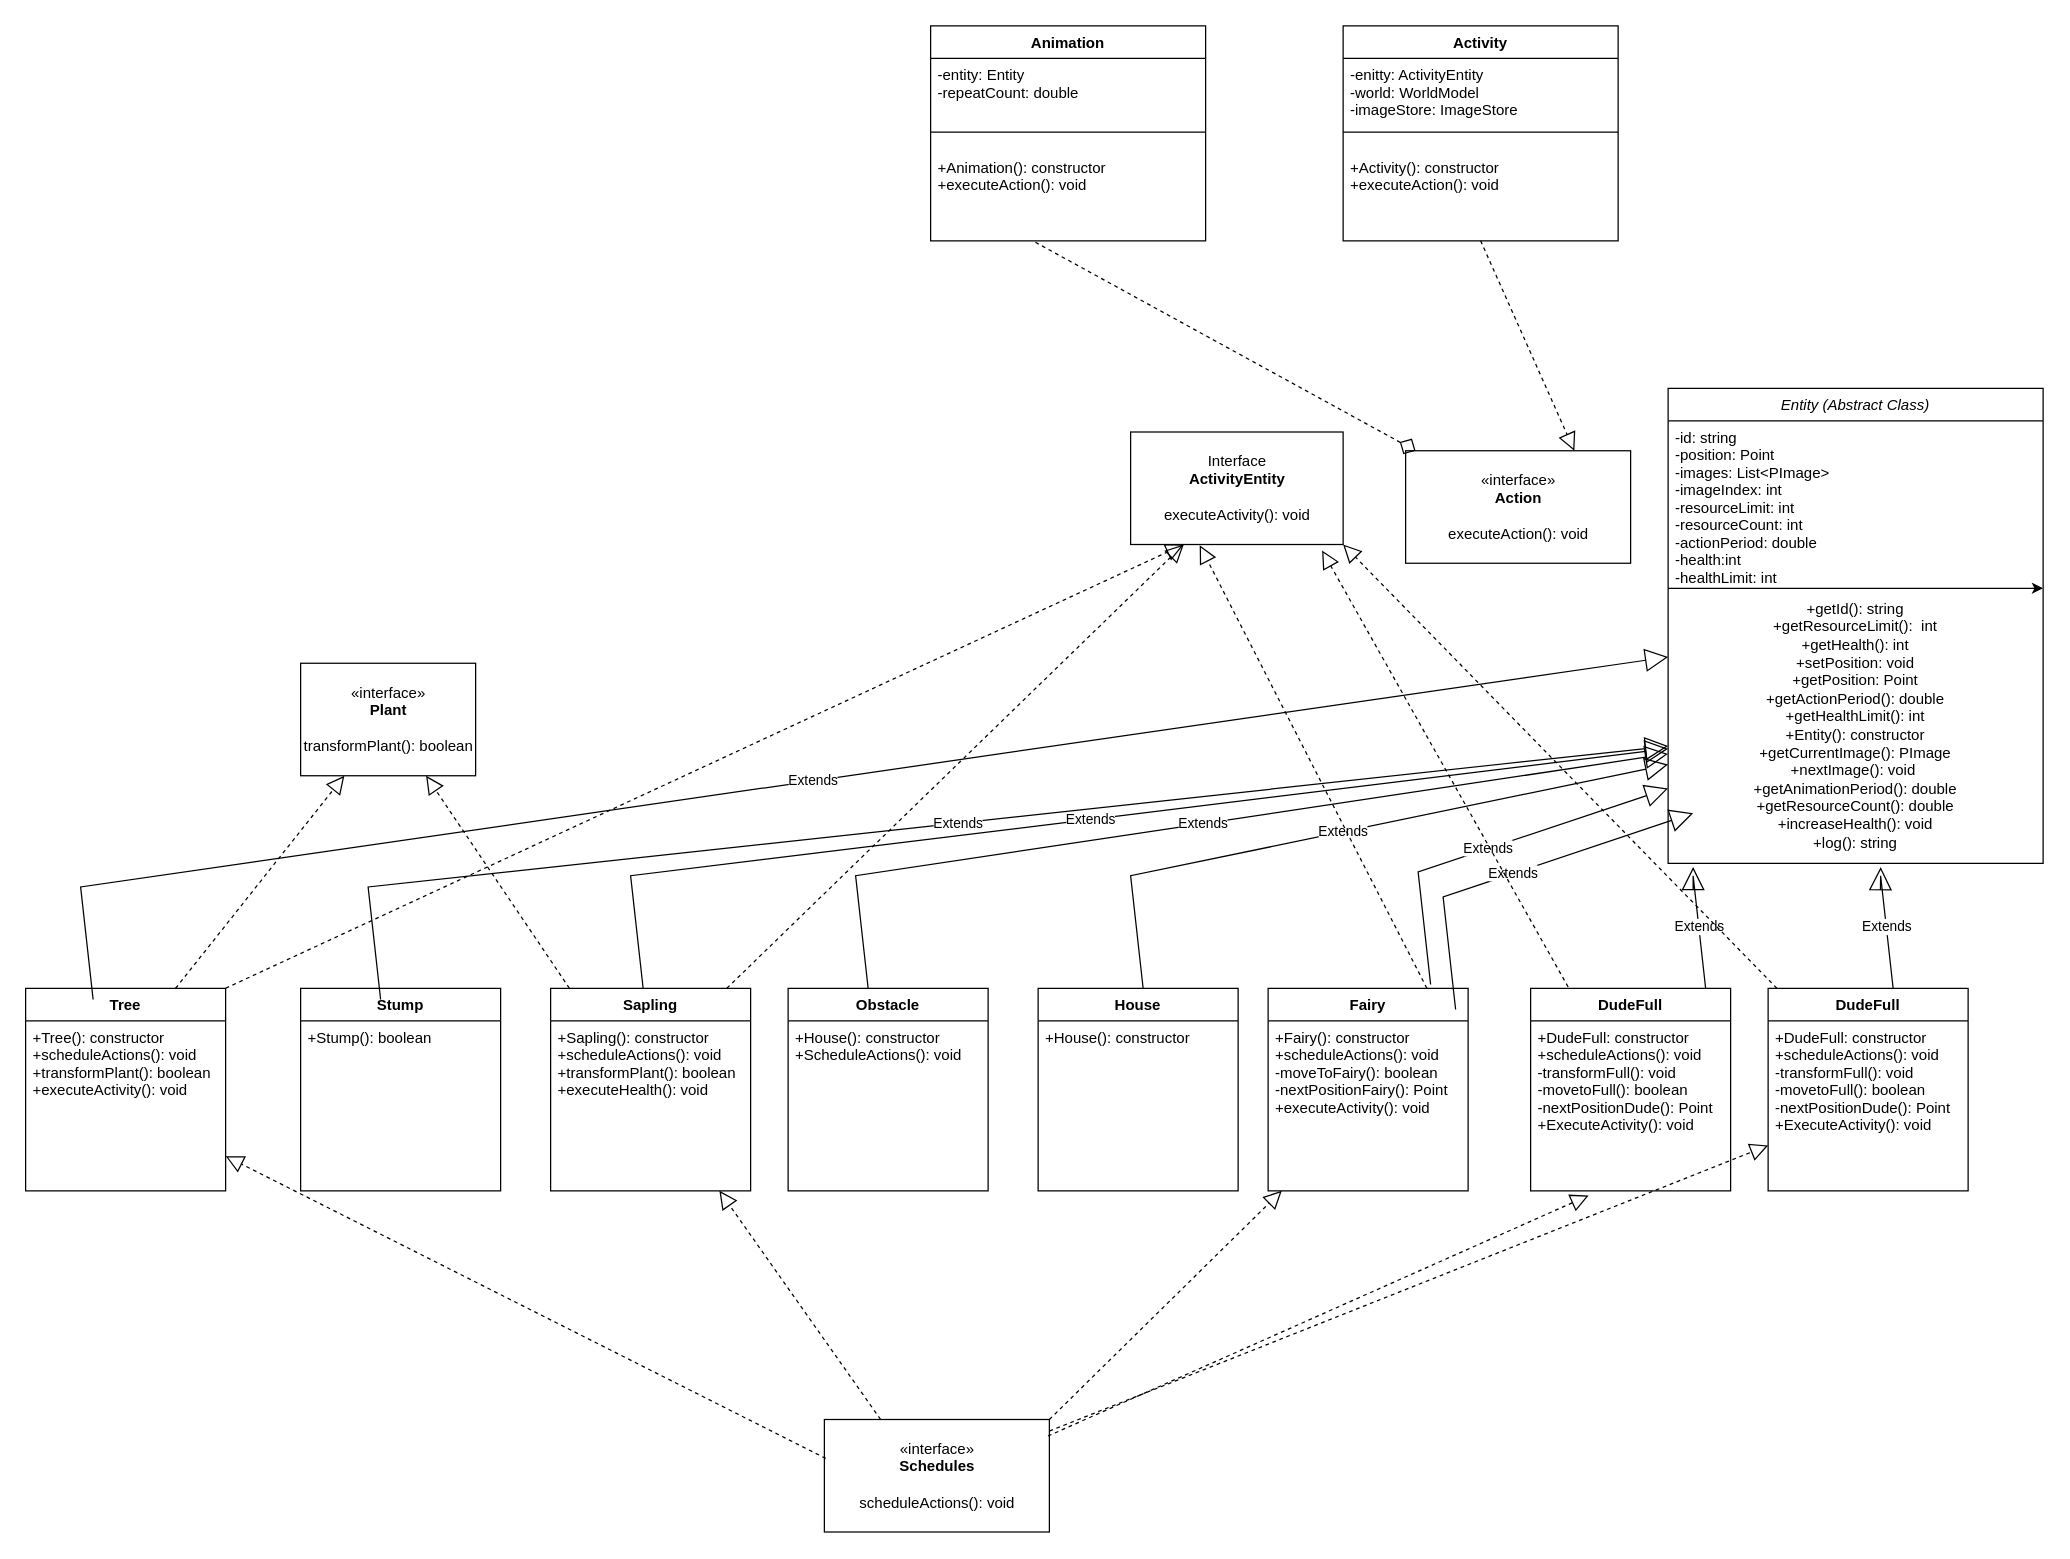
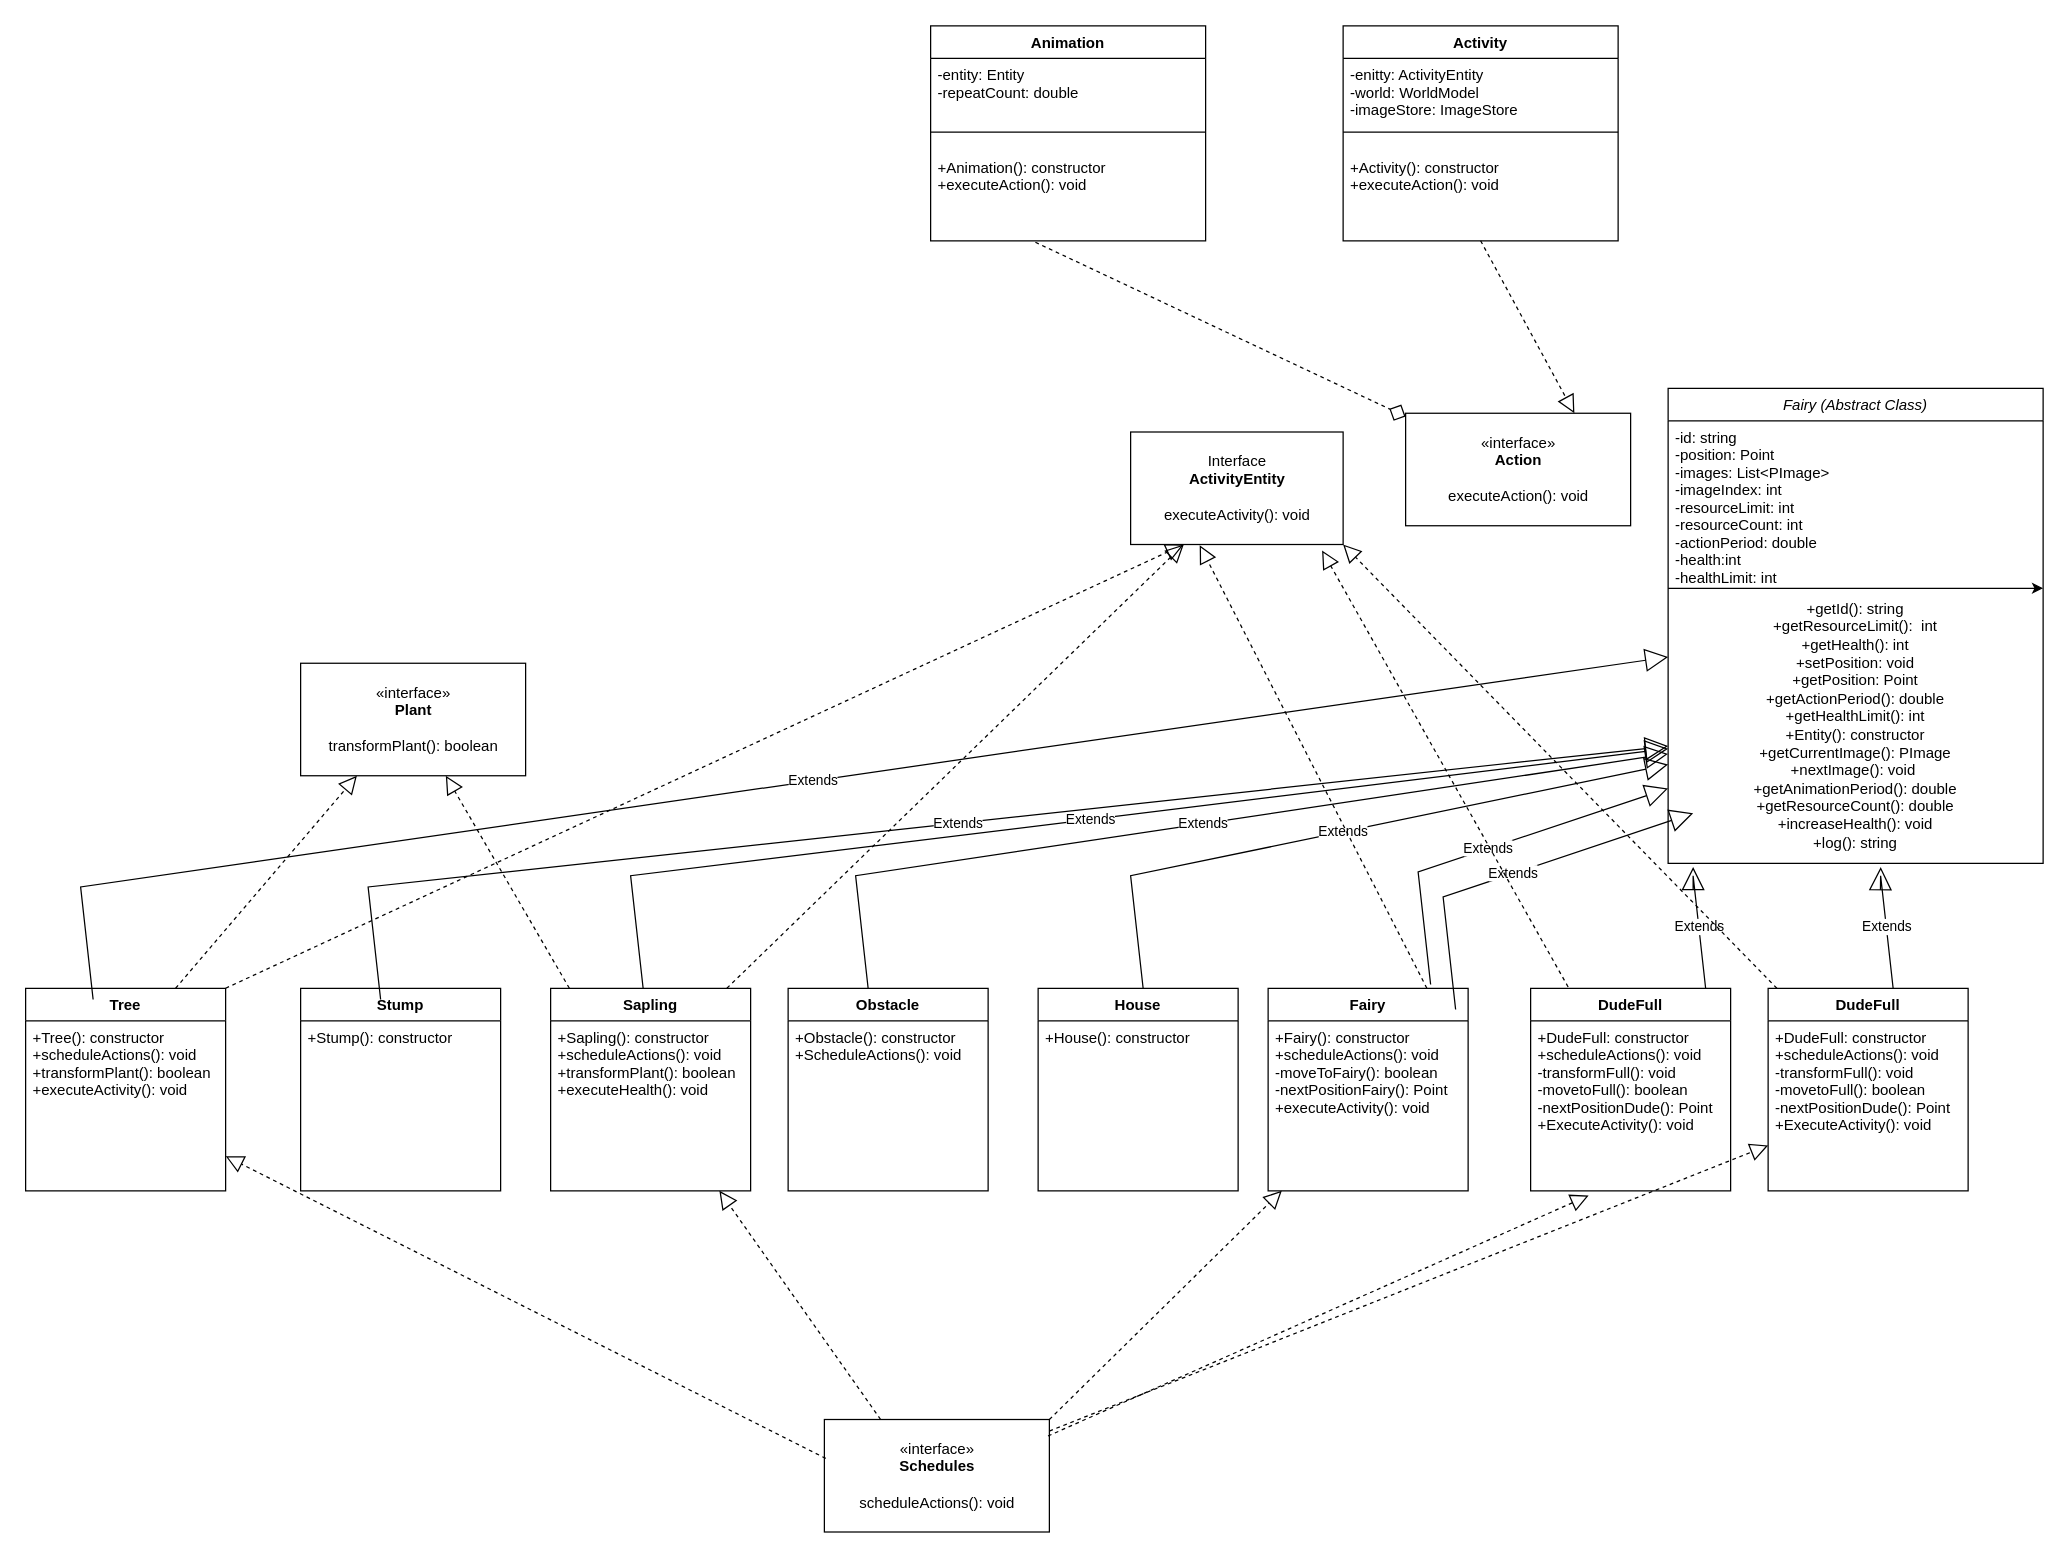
node "Entity (Abstract Class)": label "Entity (Abstract Class)" -> "Fairy (Abstract Class)"
node "«interface» Action executeAction(): void": moved (1518, 507) -> (1518, 469)
node "«interface» Plant transformPlant(): boolean": size 175x113 -> 225x113
node "+Stump(): boolean": label "+Stump(): boolean" -> "+Stump(): constructor"
node "+House(): constructor +ScheduleActions(): void": label "+House(): constructor +ScheduleActions(): void" -> "+Obstacle(): constructor +ScheduleActions(): void"
